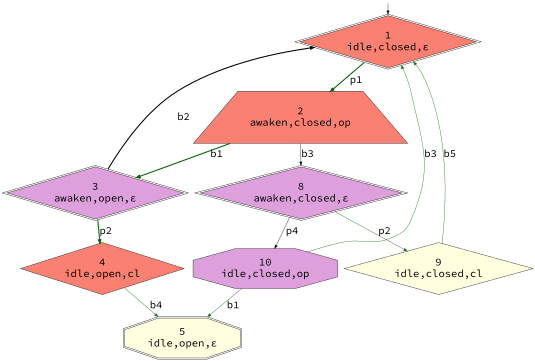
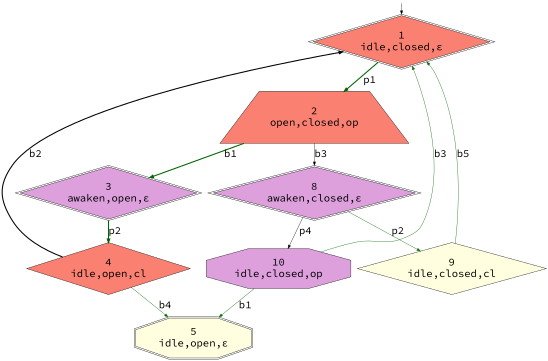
edge "3 awaken,open,ε" -> "1 idle,closed,ε": now "4 idle,open,cl" -> "1 idle,closed,ε"
node "2 awaken,closed,op": label "2 awaken,closed,op" -> "2 open,closed,op"
